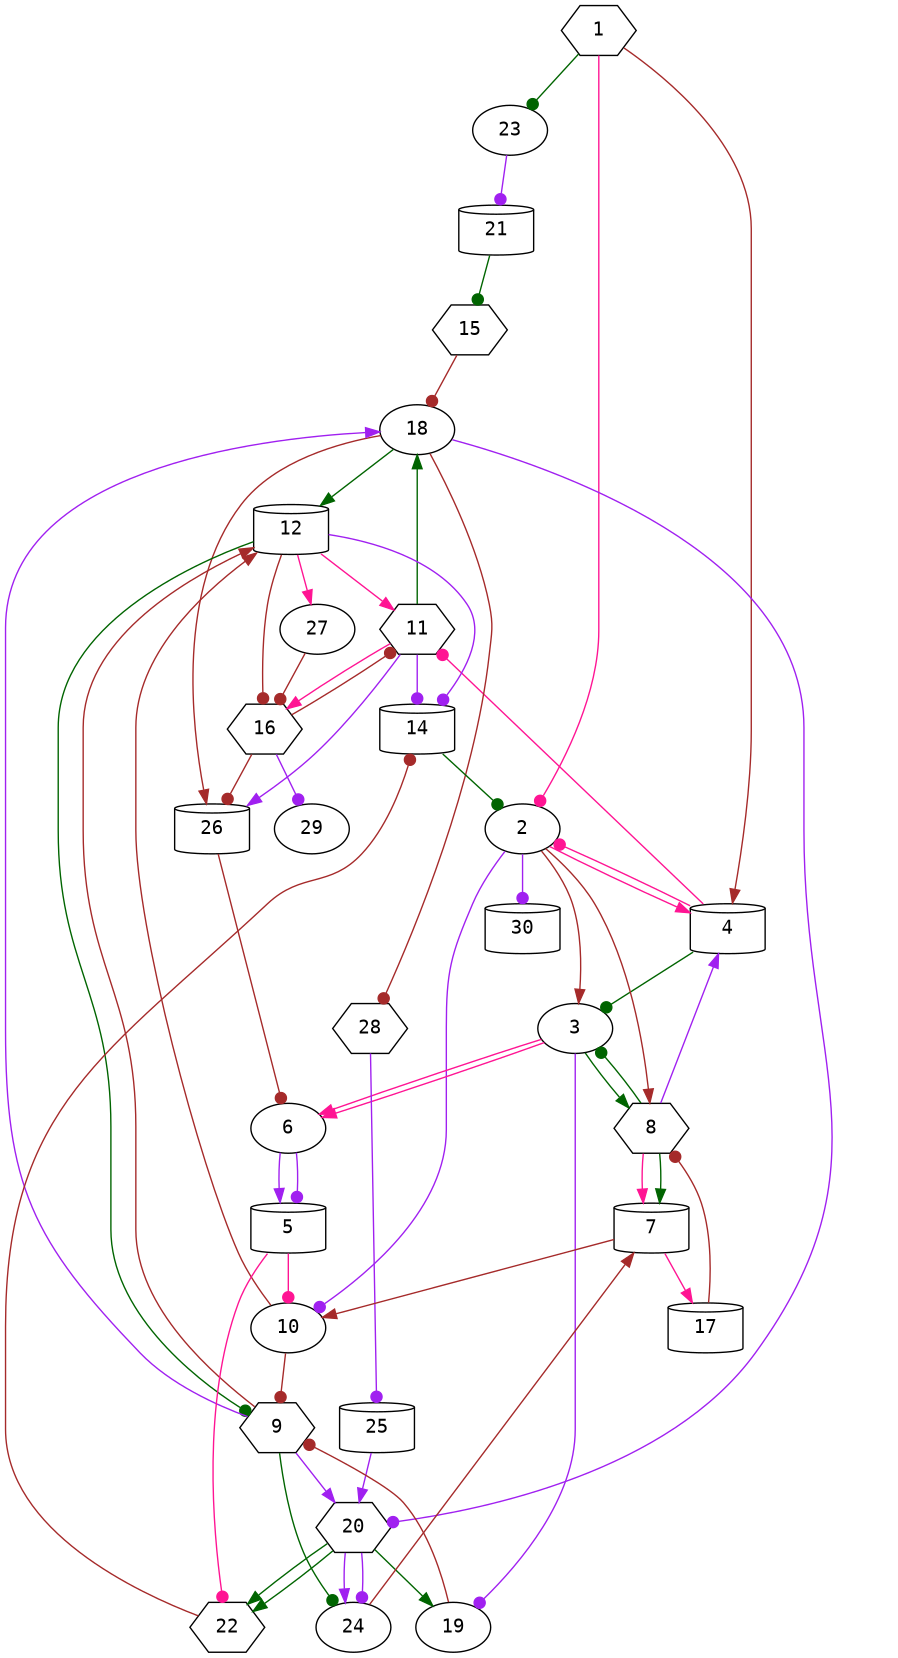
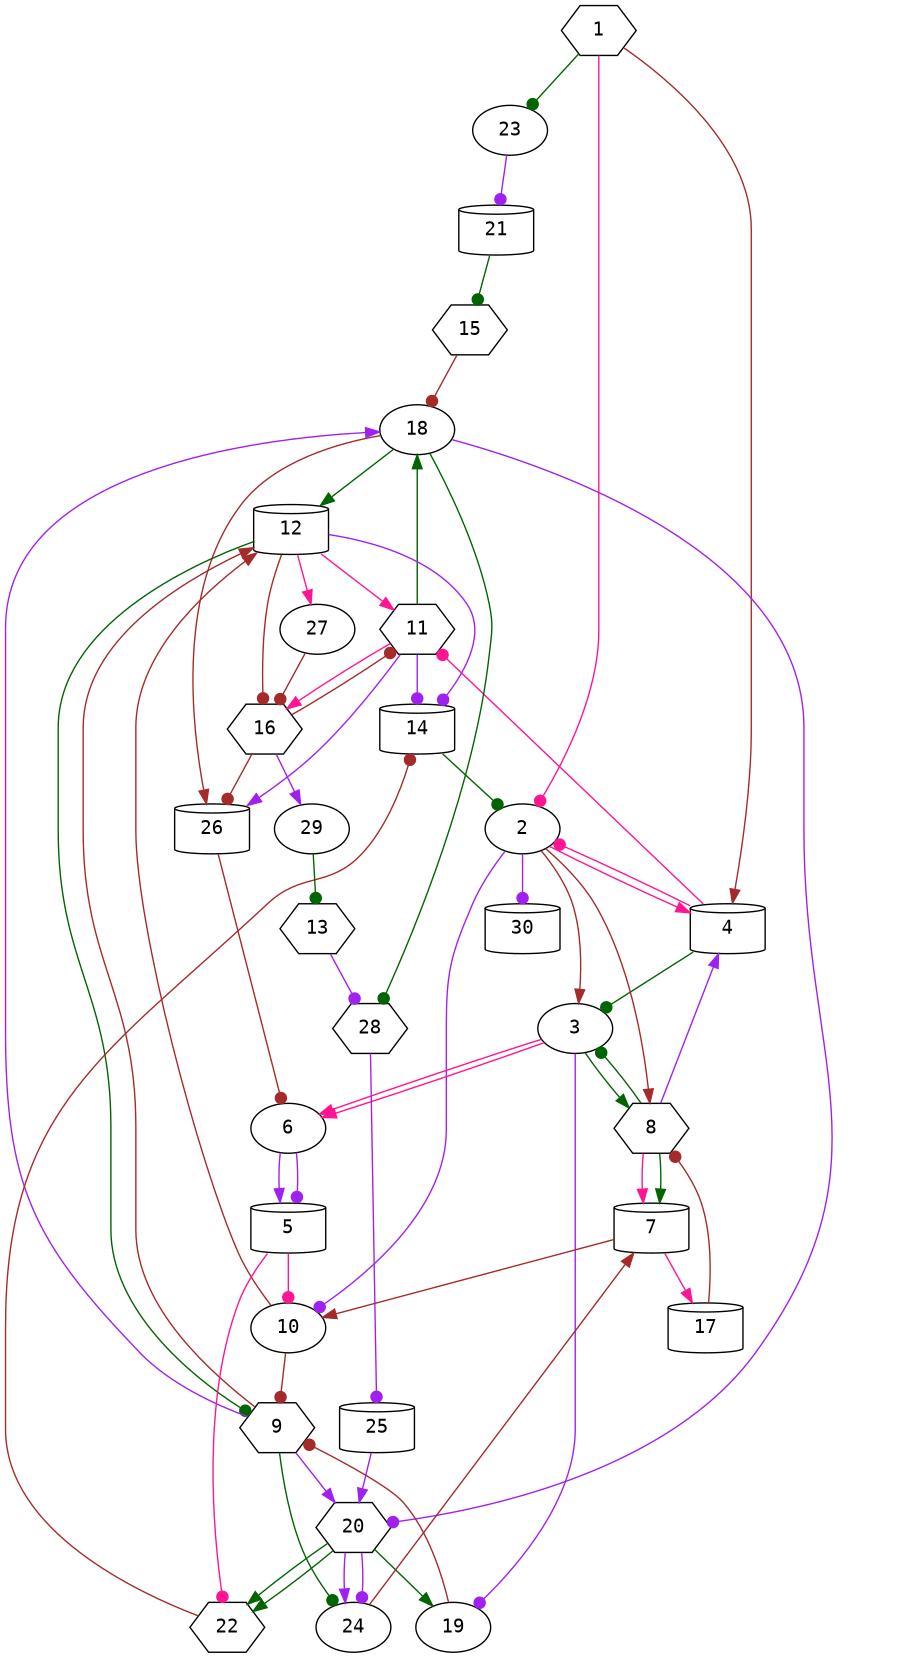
edge "18" -> "28": color brown -> darkgreen
edge "16" -> "29": arrowhead dot -> normal
node "13": added
